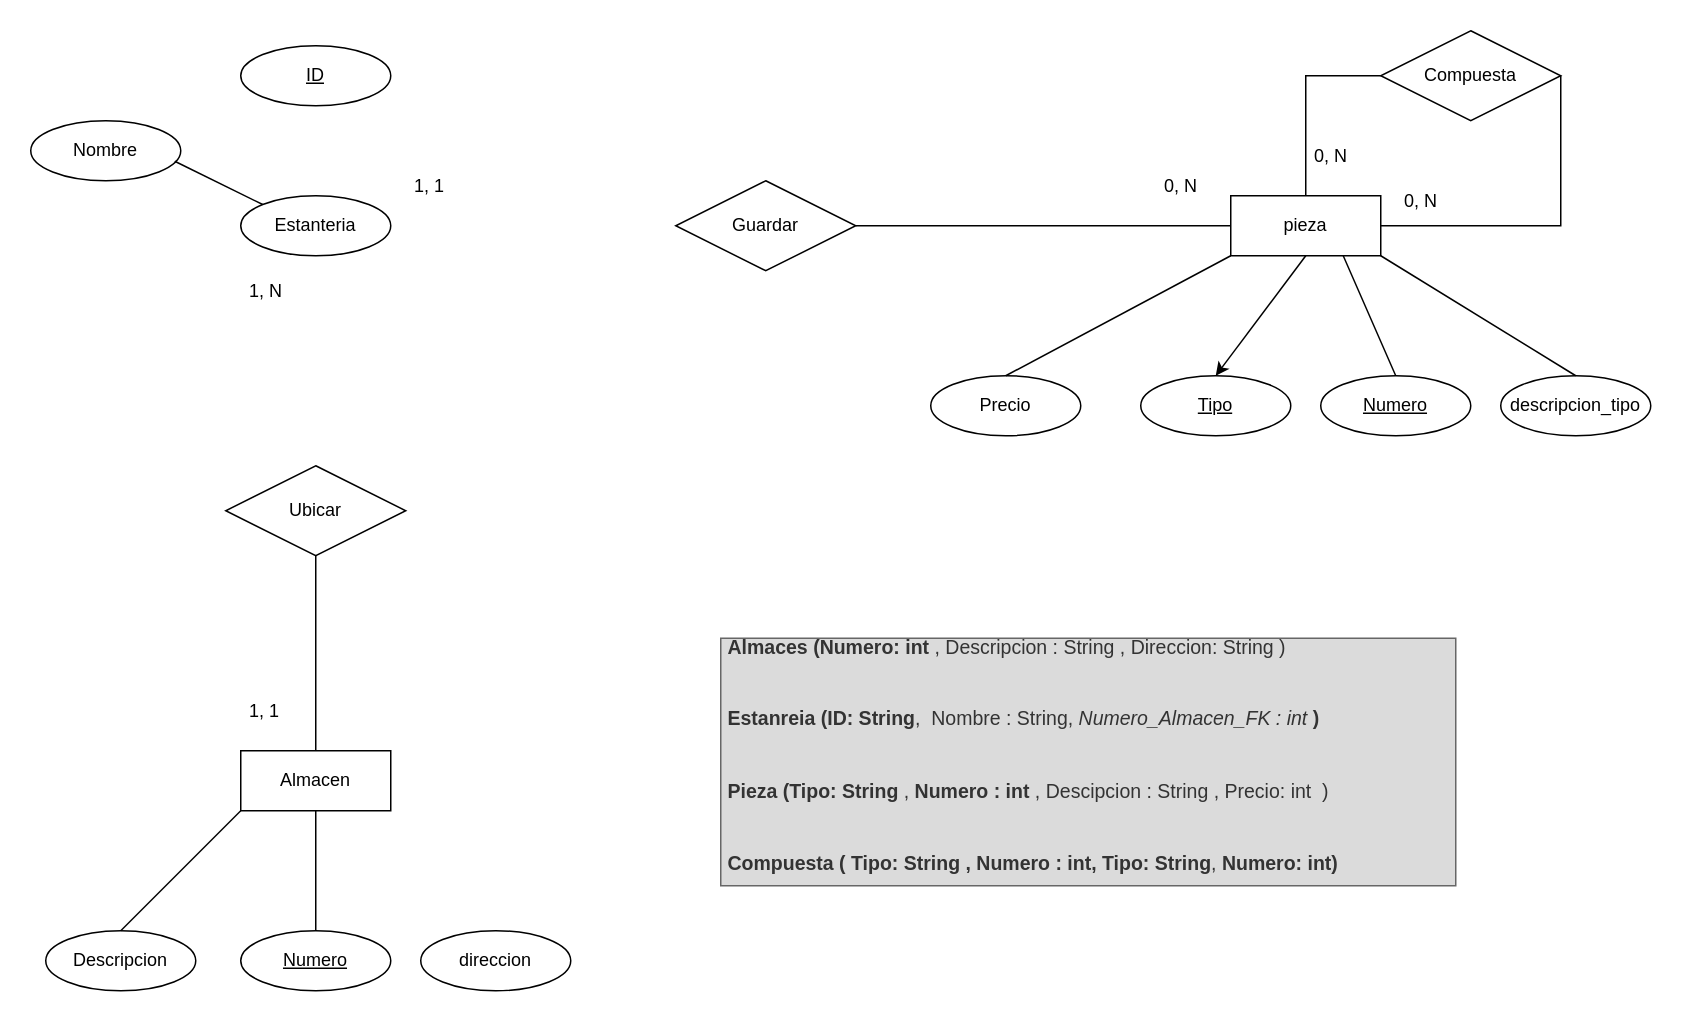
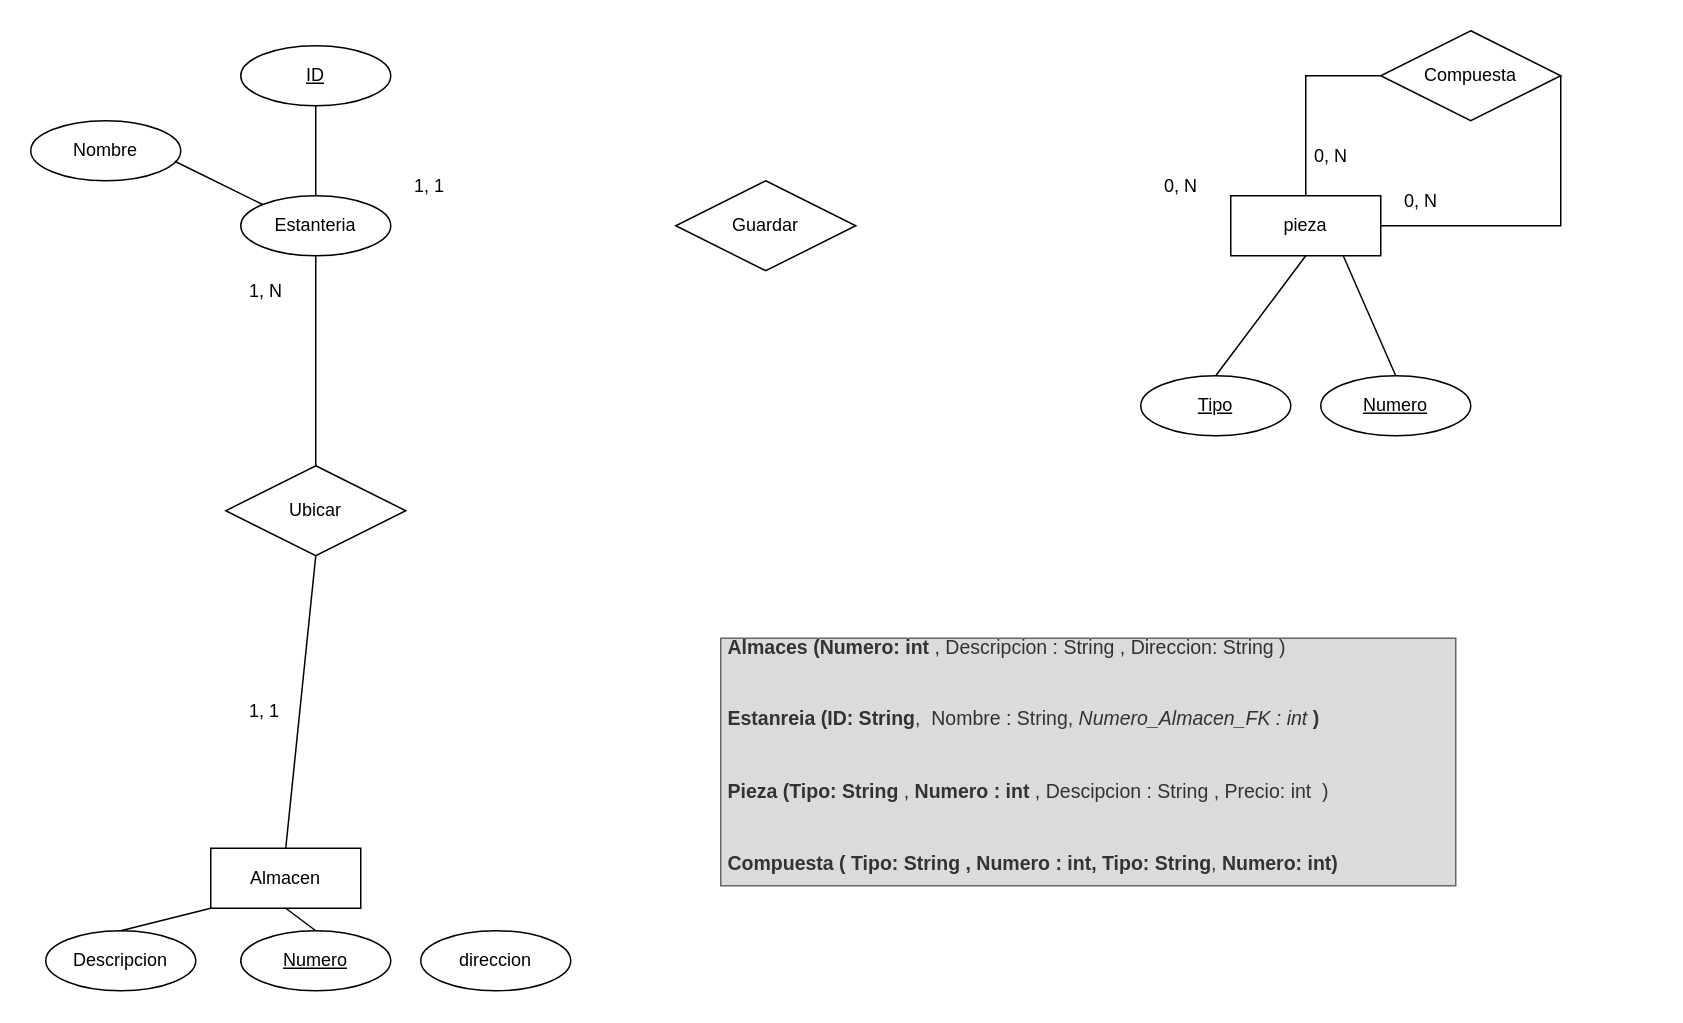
edge "ID" -- "Estanteria": added
edge "Guardar" -- "pieza": removed
edge "pieza" -- "Precio": removed
edge "pieza" -- "descripcion_tipo": removed
edge "Estanteria" -- "Ubicar": added
edge "pieza" -> "Tipo": arrowhead classic -> none
node "Precio": removed
node "descripcion_tipo": removed
node "Almacen": moved (316, 781) -> (286, 878)
